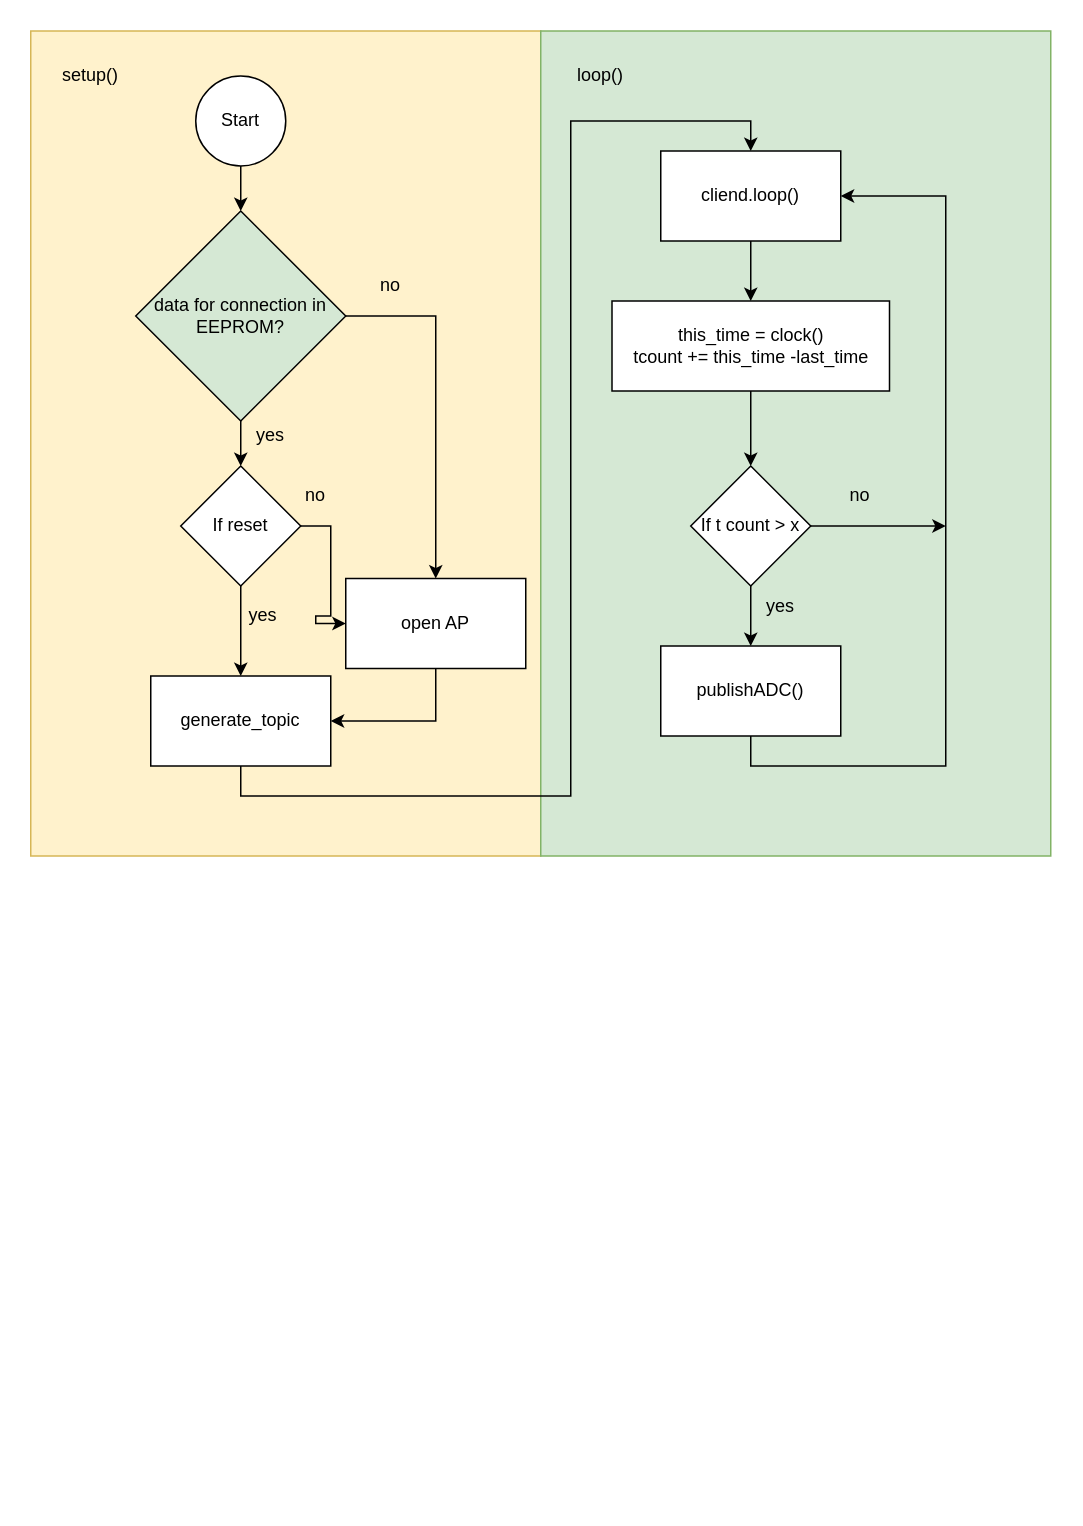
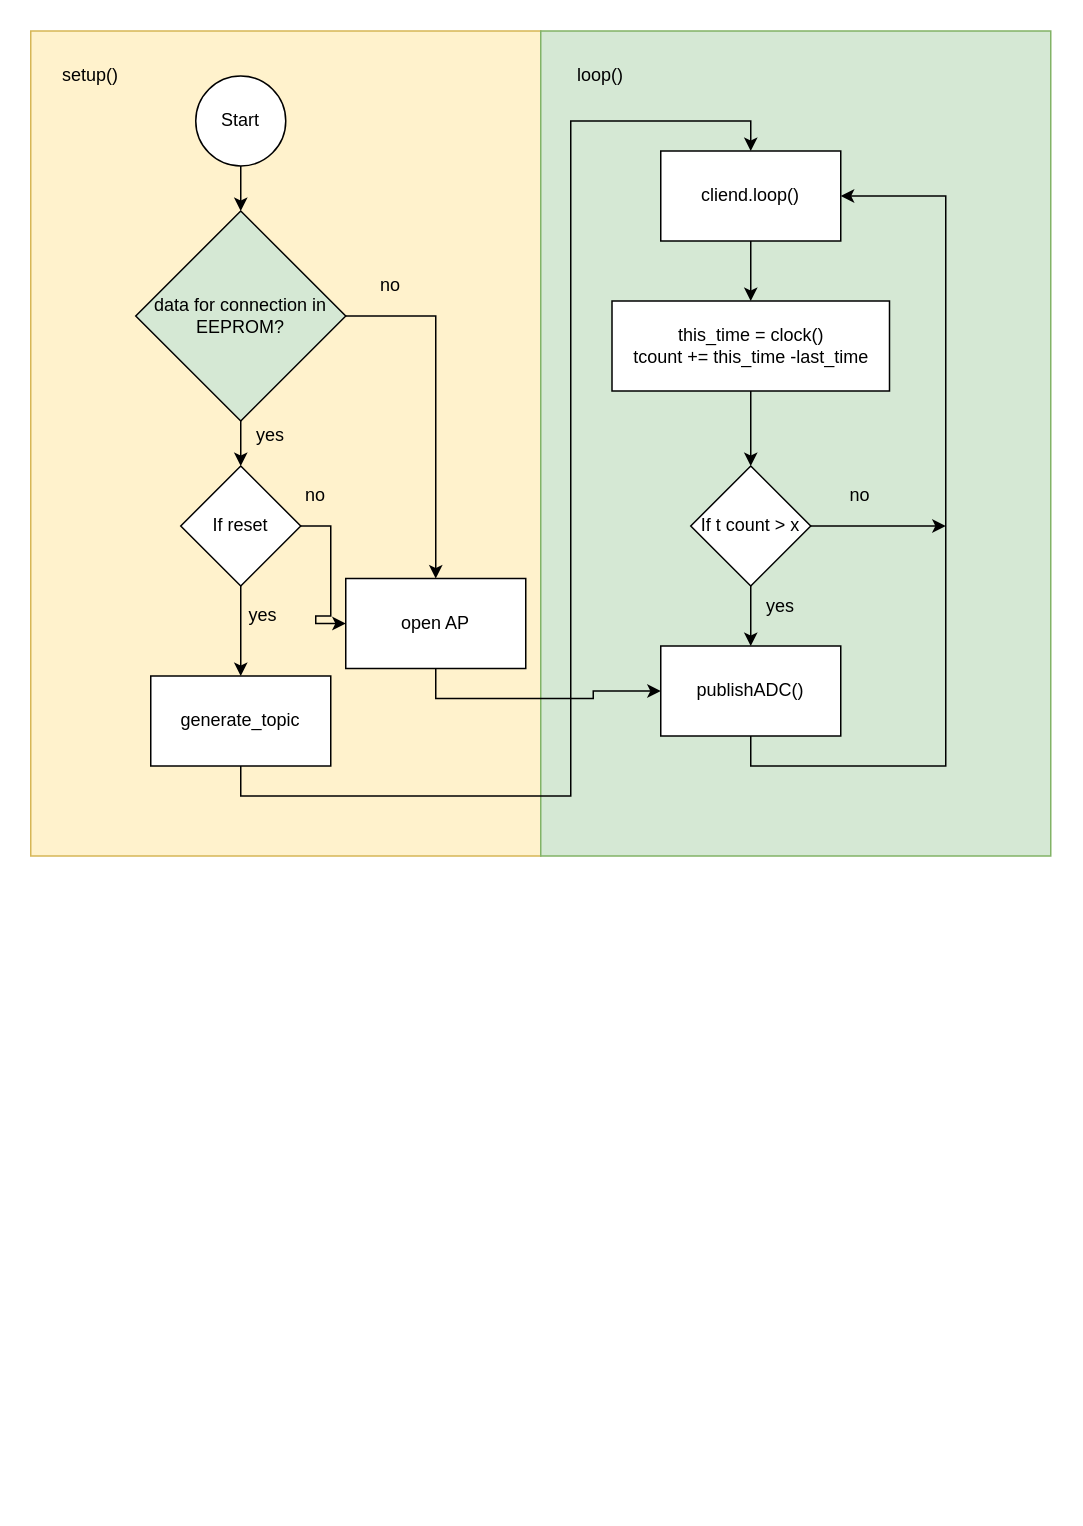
edge "open AP" -> "generate_topic": now "open AP" -> "publishADC()"
